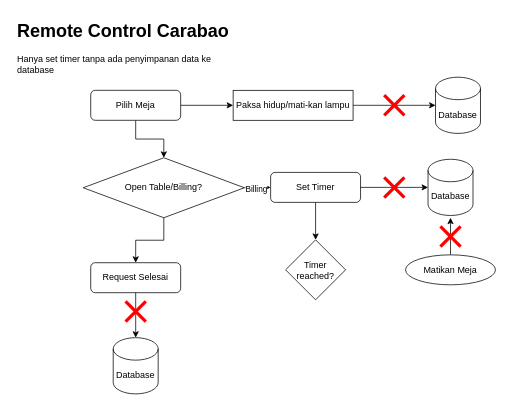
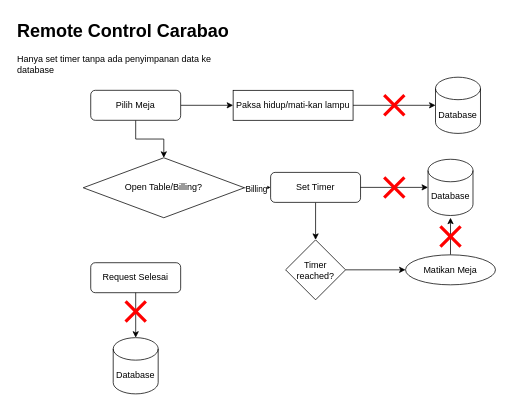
edge "Open Table/Billing?" -> "Request Selesai": removed
edge "Timer reached?" -> "Matikan Meja": added
